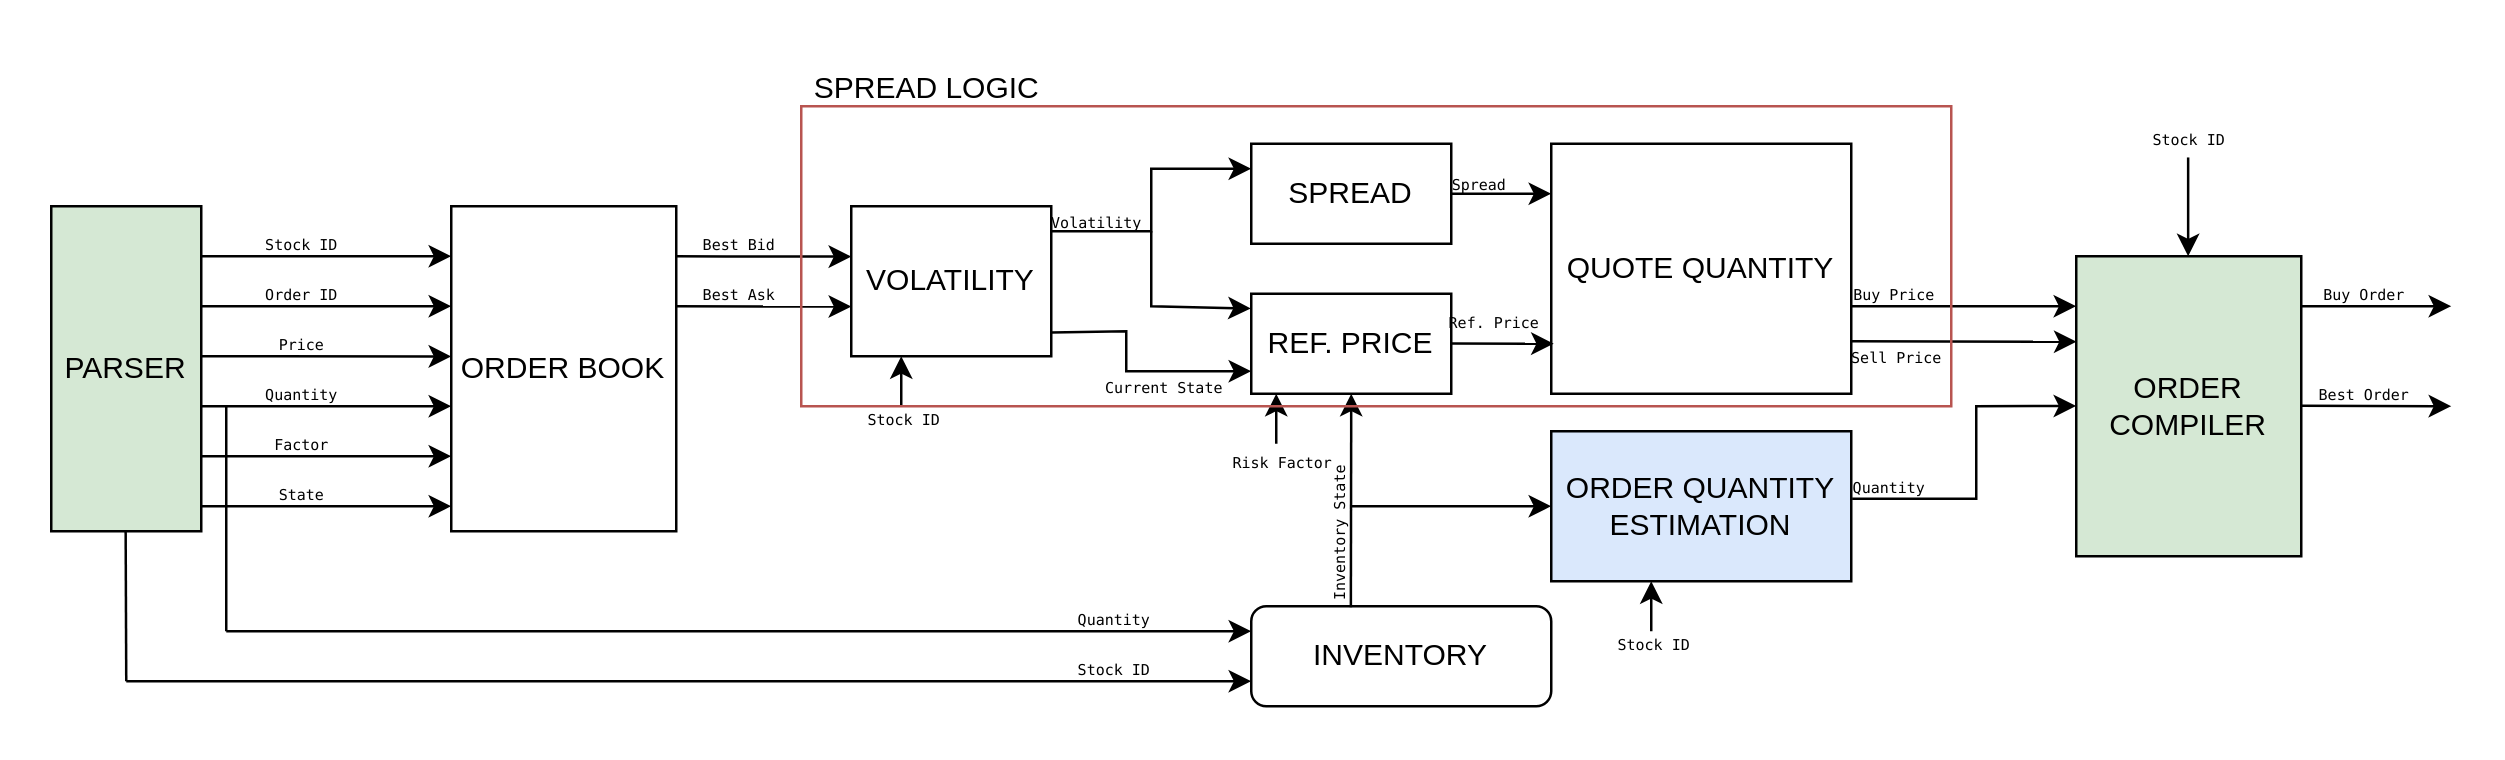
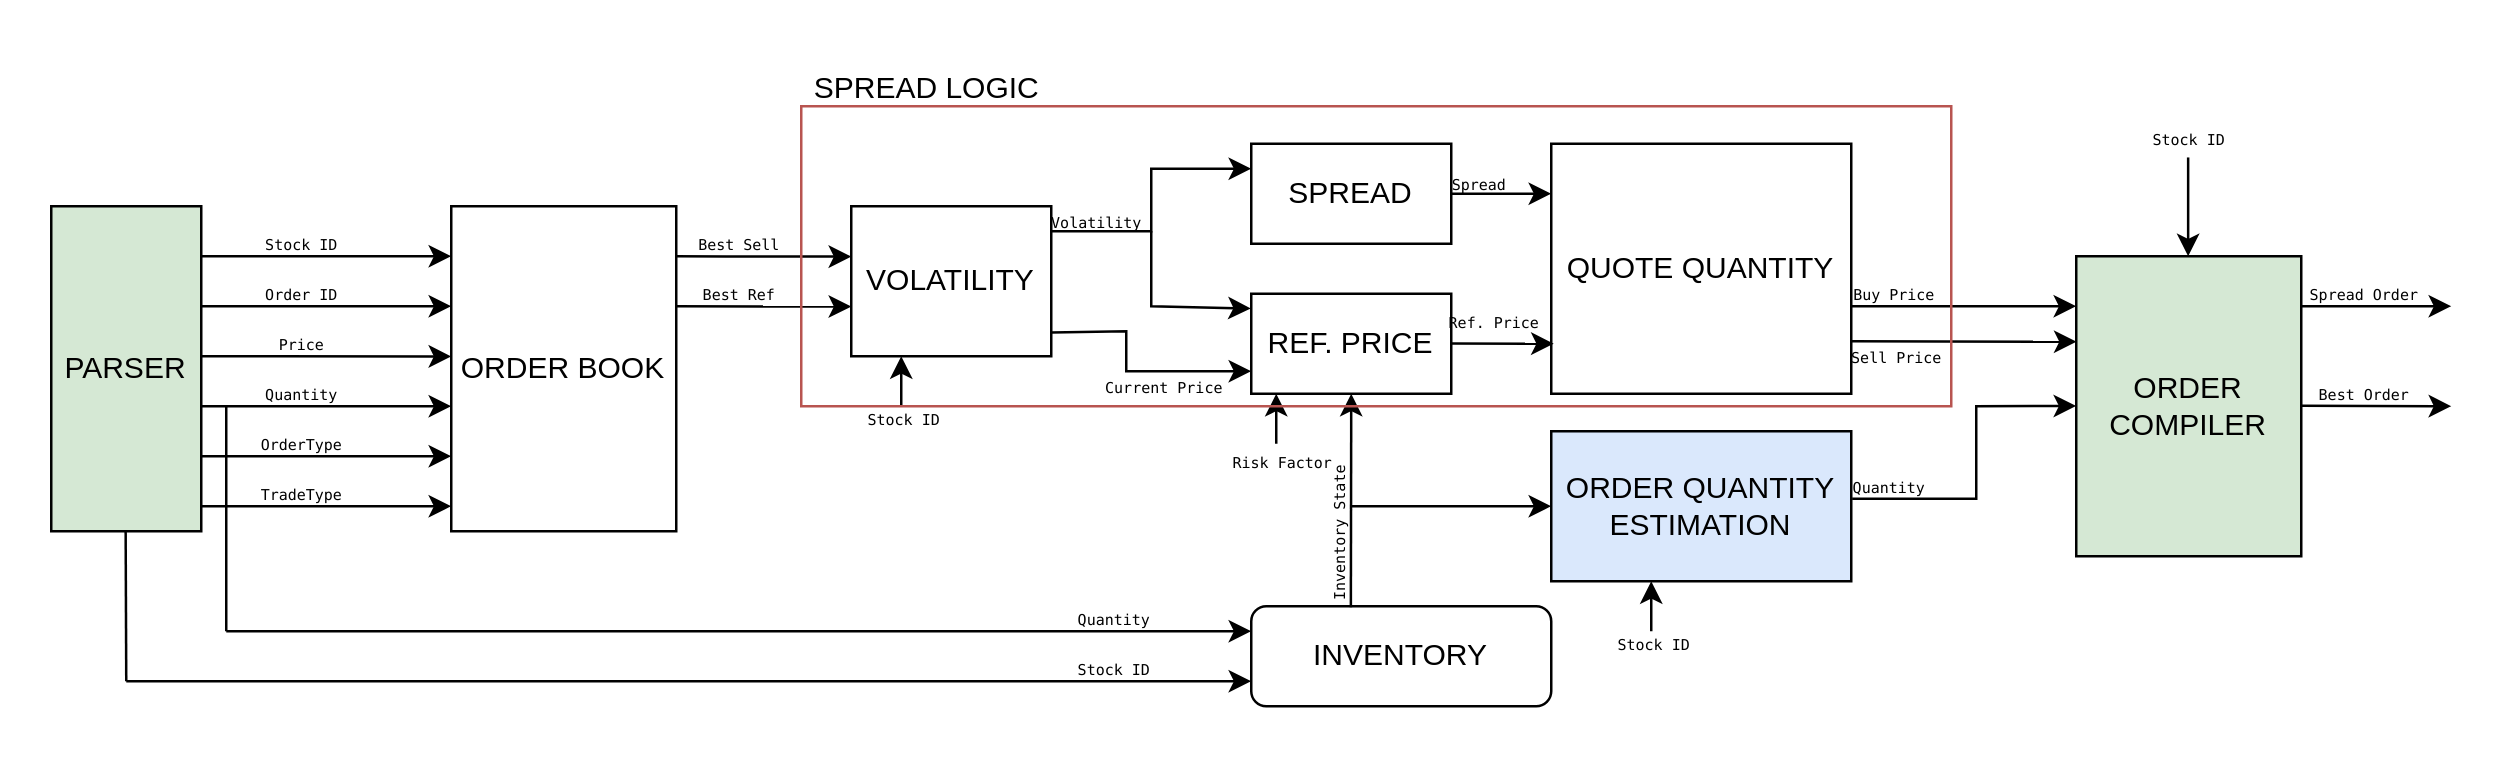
node "Best Bid": label "Best Bid" -> "Best Sell"
node "Best Ask": label "Best Ask" -> "Best Ref"
node "Buy Order": label "Buy Order" -> "Spread Order"
node "Current State": label "Current State" -> "Current Price"
node "Factor": label "Factor" -> "OrderType"
node "State": label "State" -> "TradeType"
